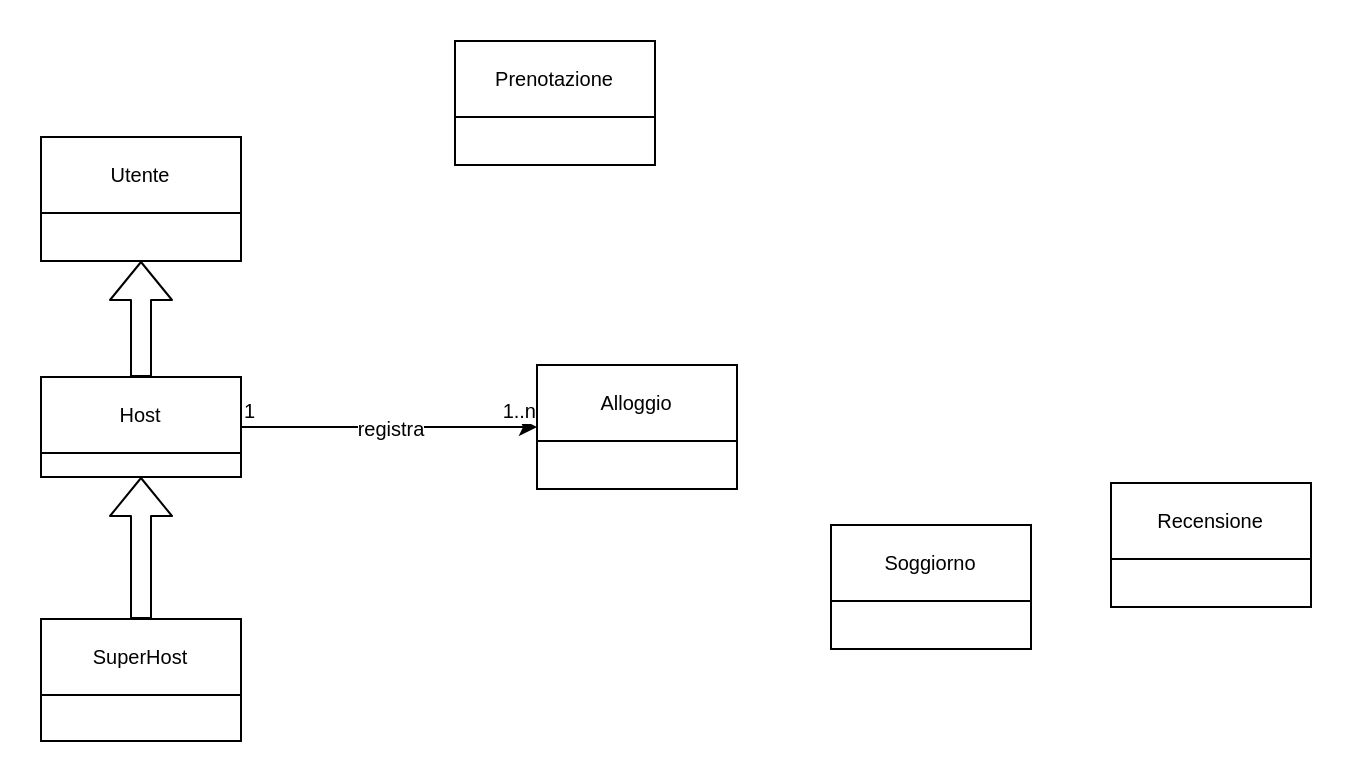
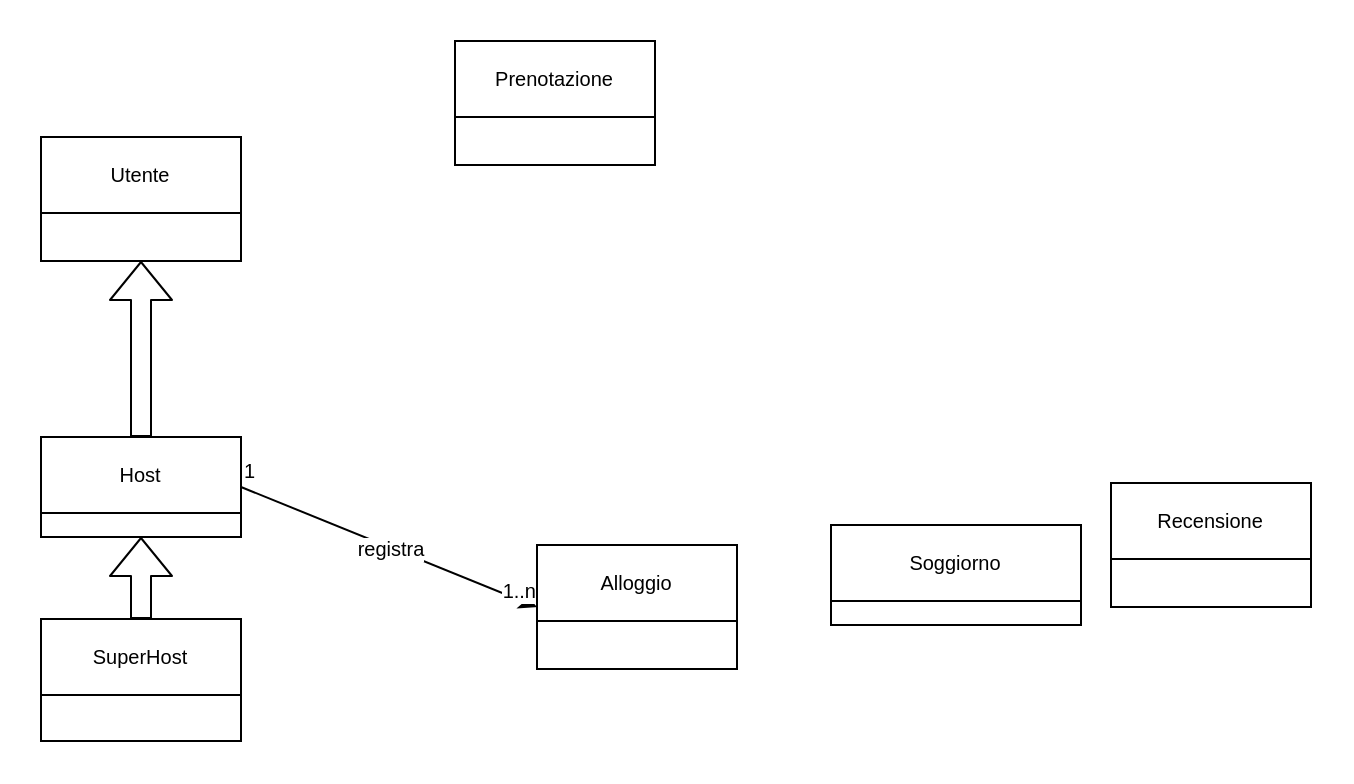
node "Host": moved (141, 427) -> (141, 487)
node "Alloggio": moved (637, 427) -> (637, 607)
node "Soggiorno": size 200x124 -> 250x100
